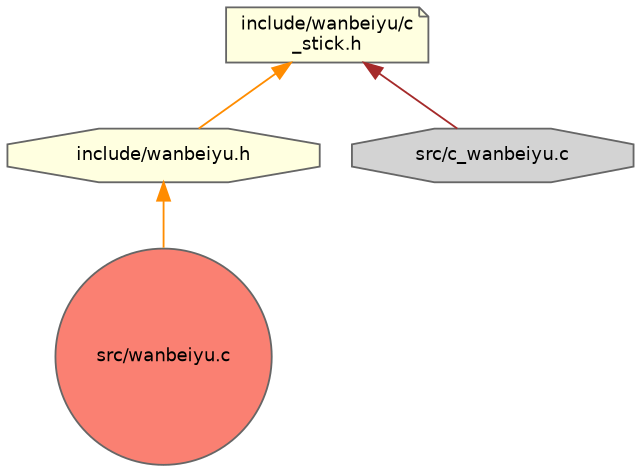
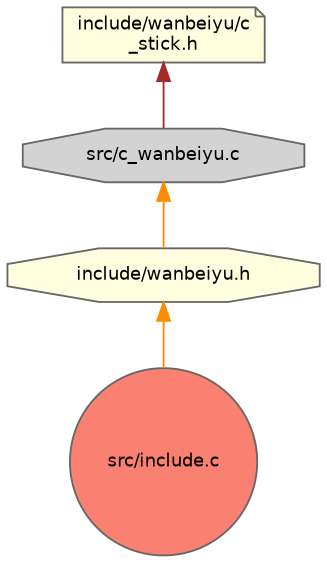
edge "include/wanbeiyu.h" -> "include/wanbeiyu/c _stick.h": now "include/wanbeiyu.h" -> "src/c_wanbeiyu.c"
node "src/wanbeiyu.c": label "src/wanbeiyu.c" -> "src/include.c"
